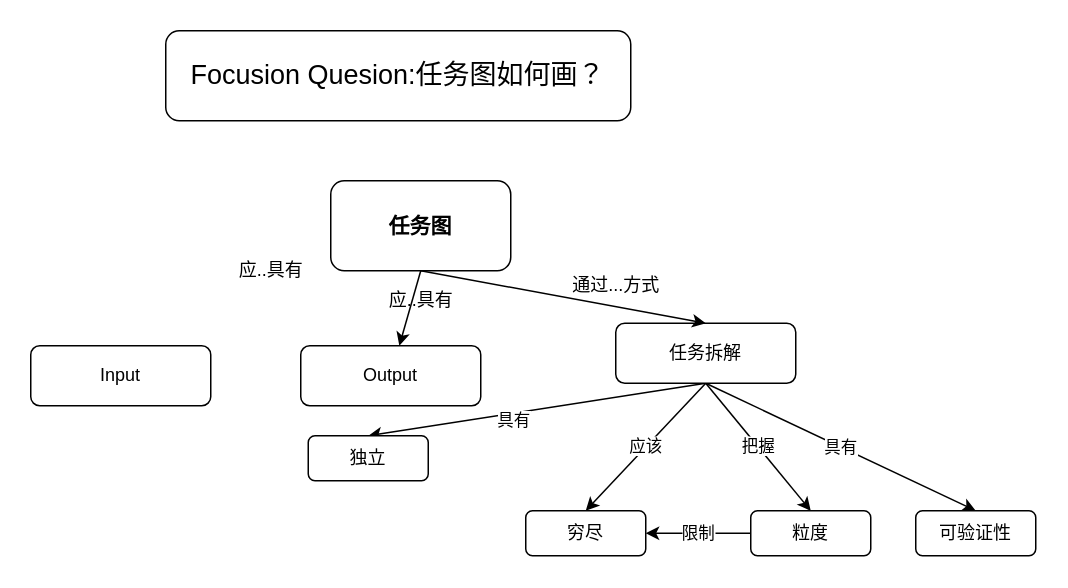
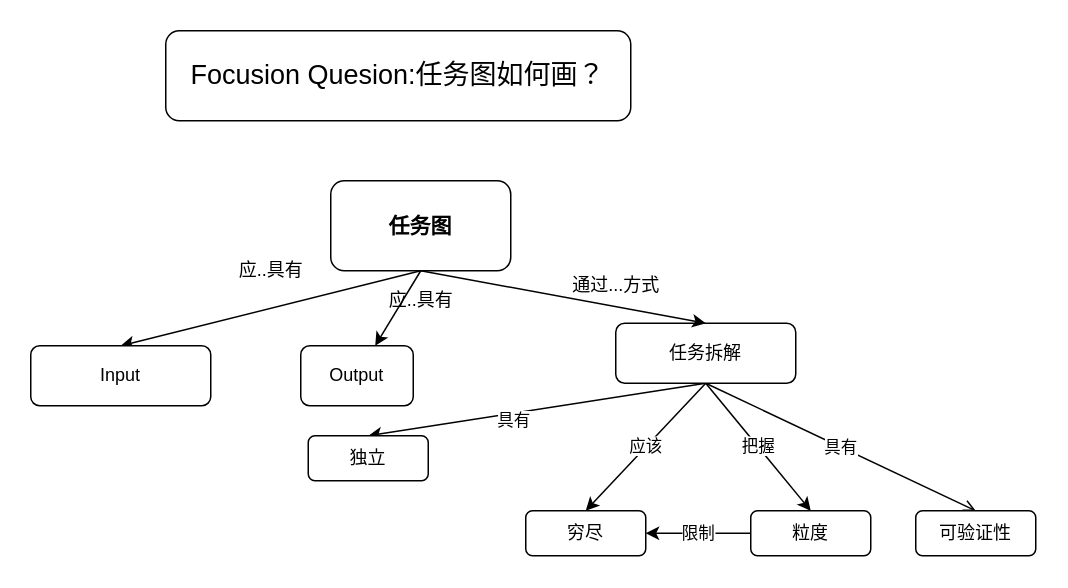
edge "任务图" -> "Input": added
node "Output": size 180x60 -> 113x60
edge "任务拆解" -> "可验证性": arrowhead classic -> open
